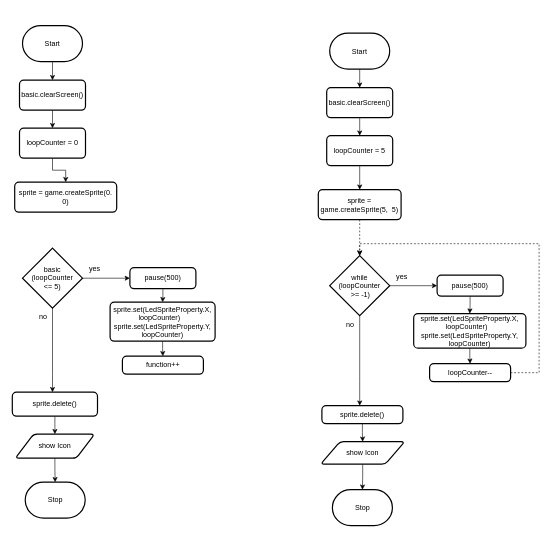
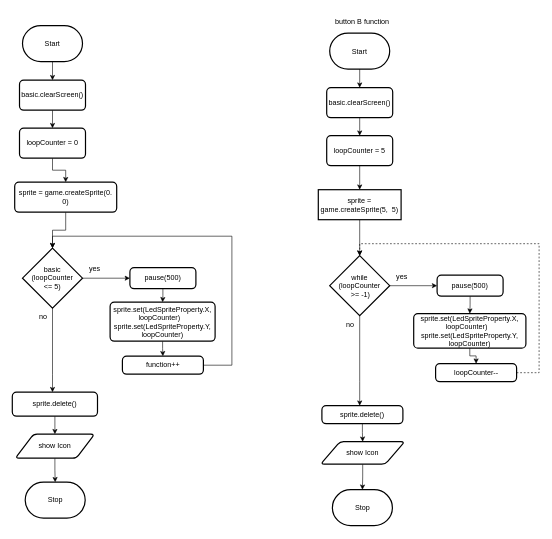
node "button B function": added
node "sprite = game.createSprite(5, 5)": shape rounded rectangle -> rectangle
edge "sprite = game.createSprite(0. 0)" -> "basic (loopCounter <= 5)": added
edge "sprite = game.createSprite(5, 5)" -> "while (loopCounter >= -1)": style dashed -> solid
edge "function++" -> "basic (loopCounter <= 5)": added
node "loopCounter--": moved (470, 373) -> (476, 373)
